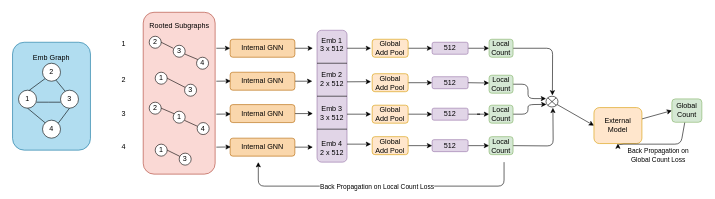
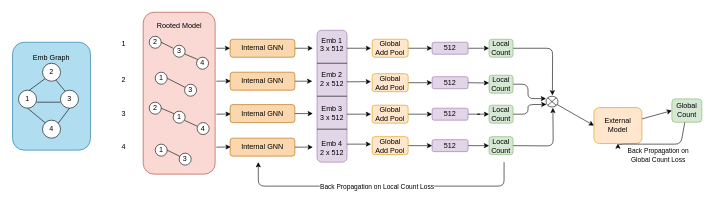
node "Rooted Subgraphs": label "Rooted Subgraphs" -> "Rooted Model"
